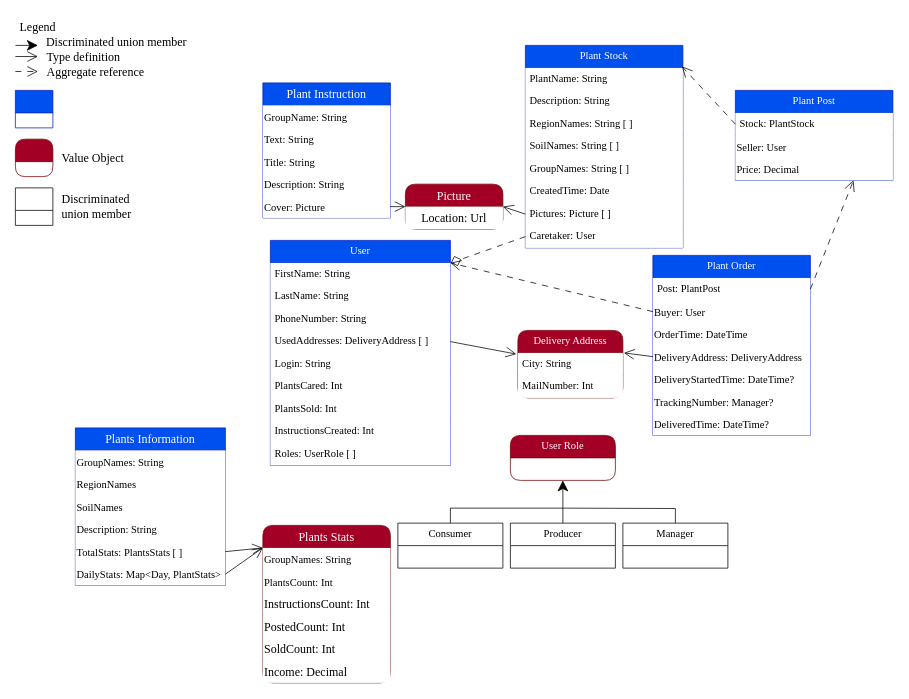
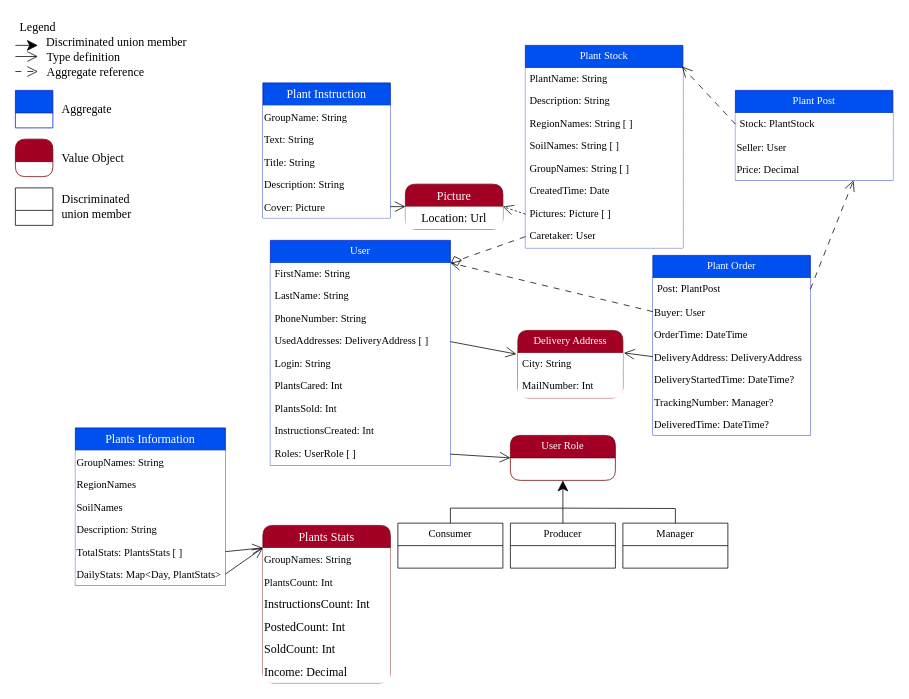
node "Aggregate": added
edge "Pictures: Picture [ ]" -> "Location: Url": style solid -> dashed
edge "Roles: UserRole [ ]" -> "User Role": added
